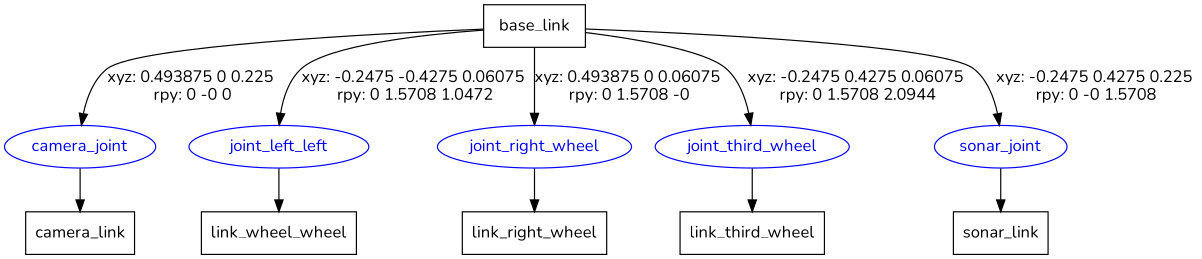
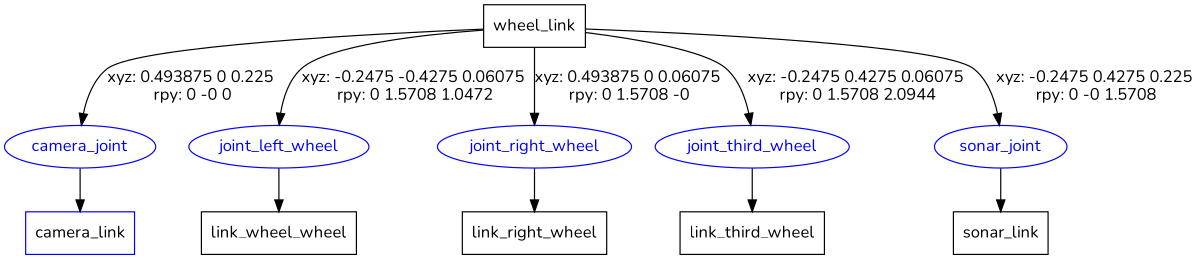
node "base_link": label "base_link" -> "wheel_link"
node "joint_left_left": label "joint_left_left" -> "joint_left_wheel"
node "camera_link": color black -> blue
